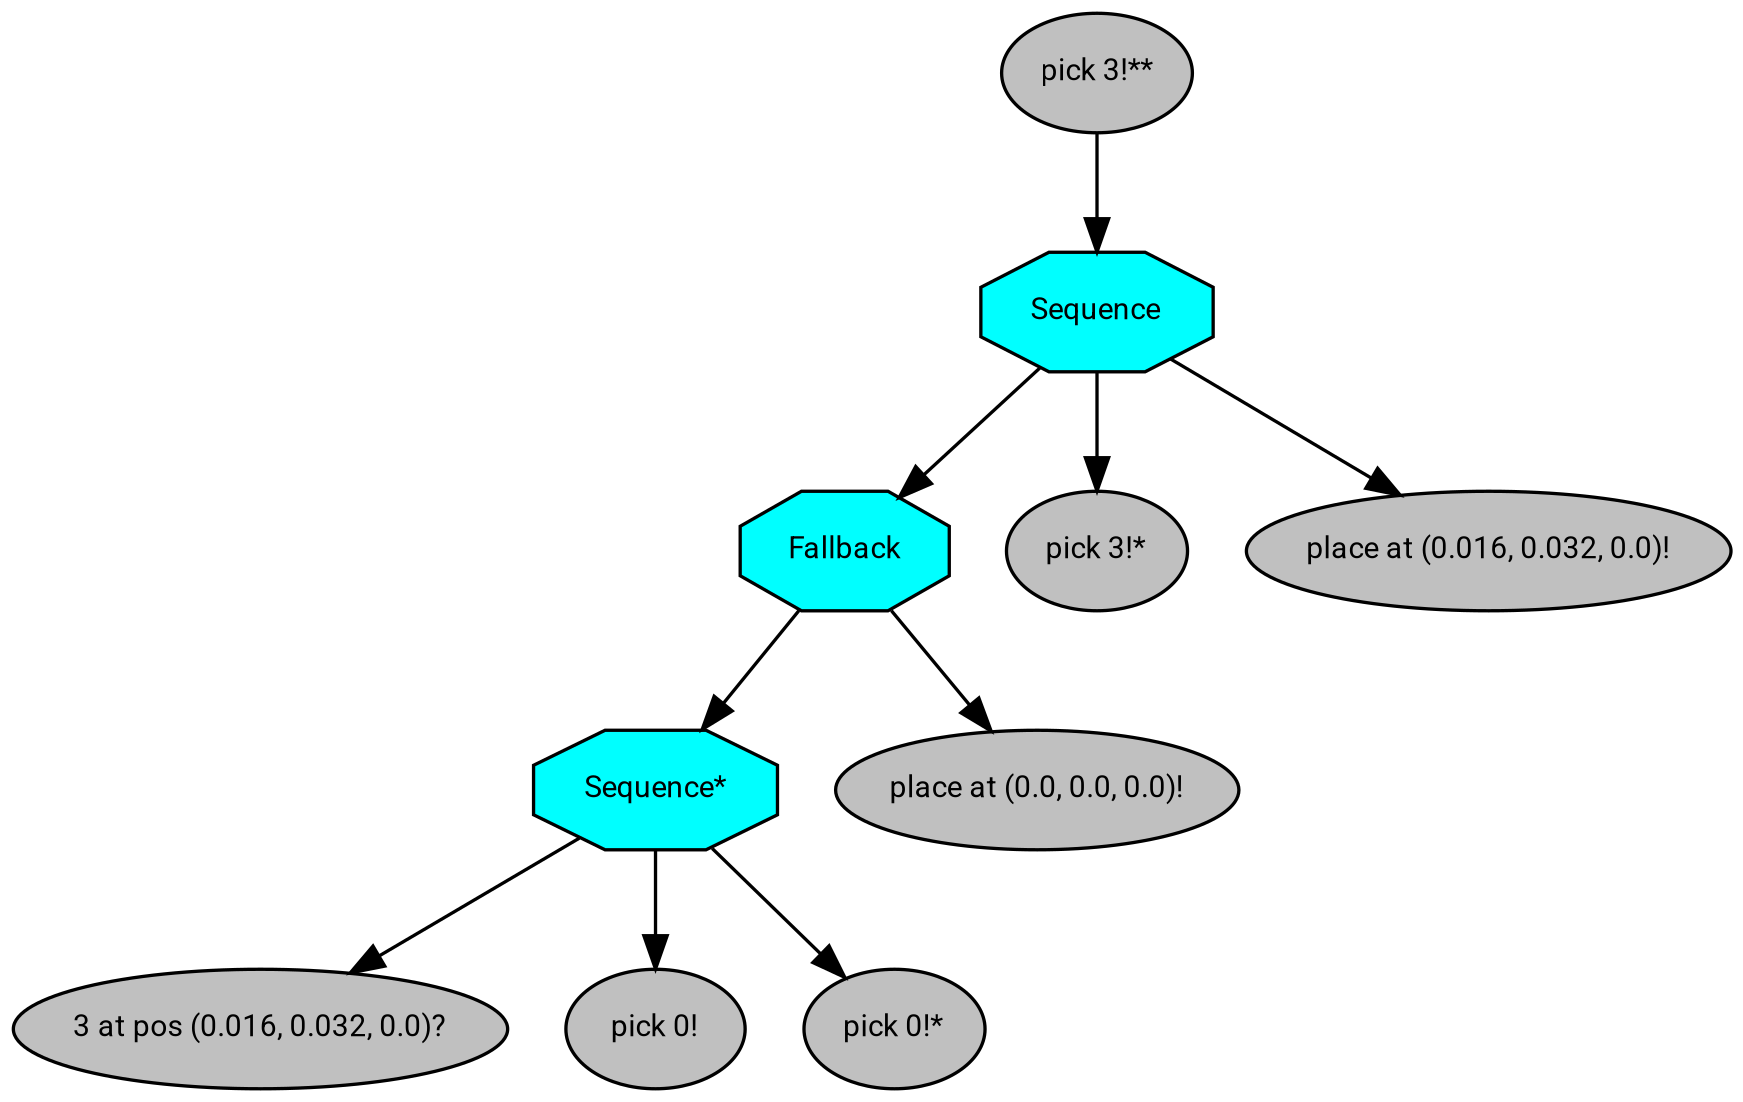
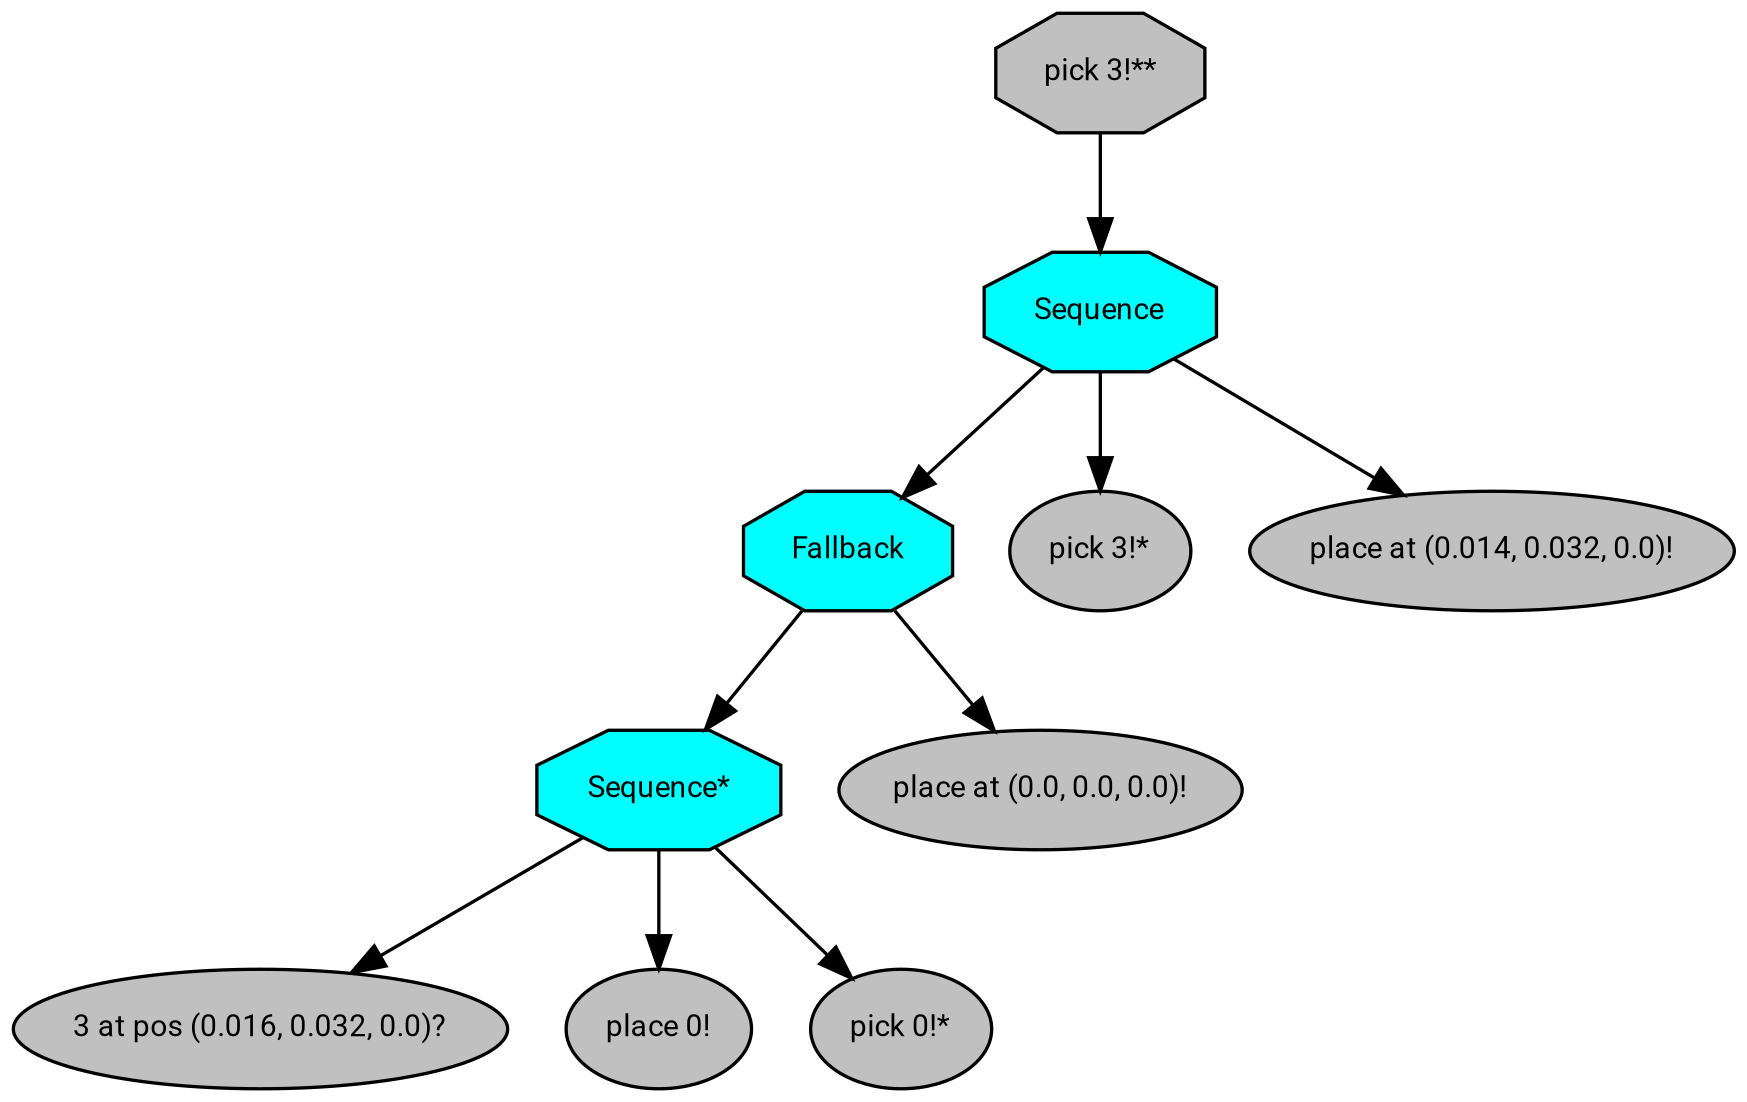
node "pick 3!**": shape ellipse -> octagon
node "place at (0.016, 0.032, 0.0)!": label "place at (0.016, 0.032, 0.0)!" -> "place at (0.014, 0.032, 0.0)!"
node "pick 0!": label "pick 0!" -> "place 0!"
